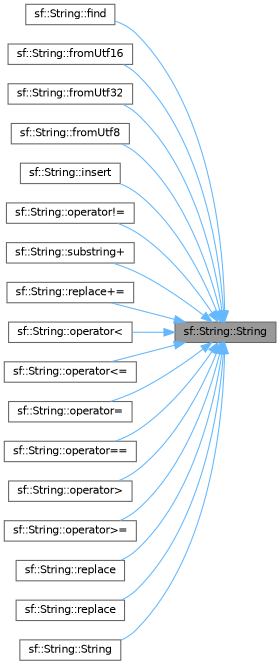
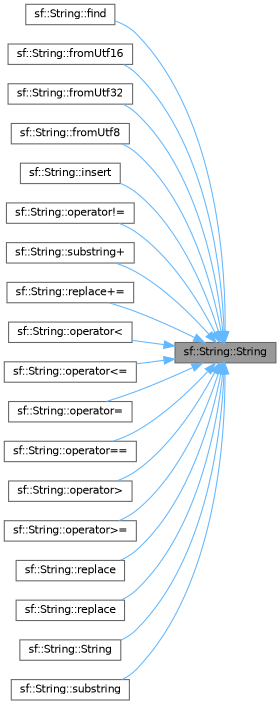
node "sf::String::substring": added
